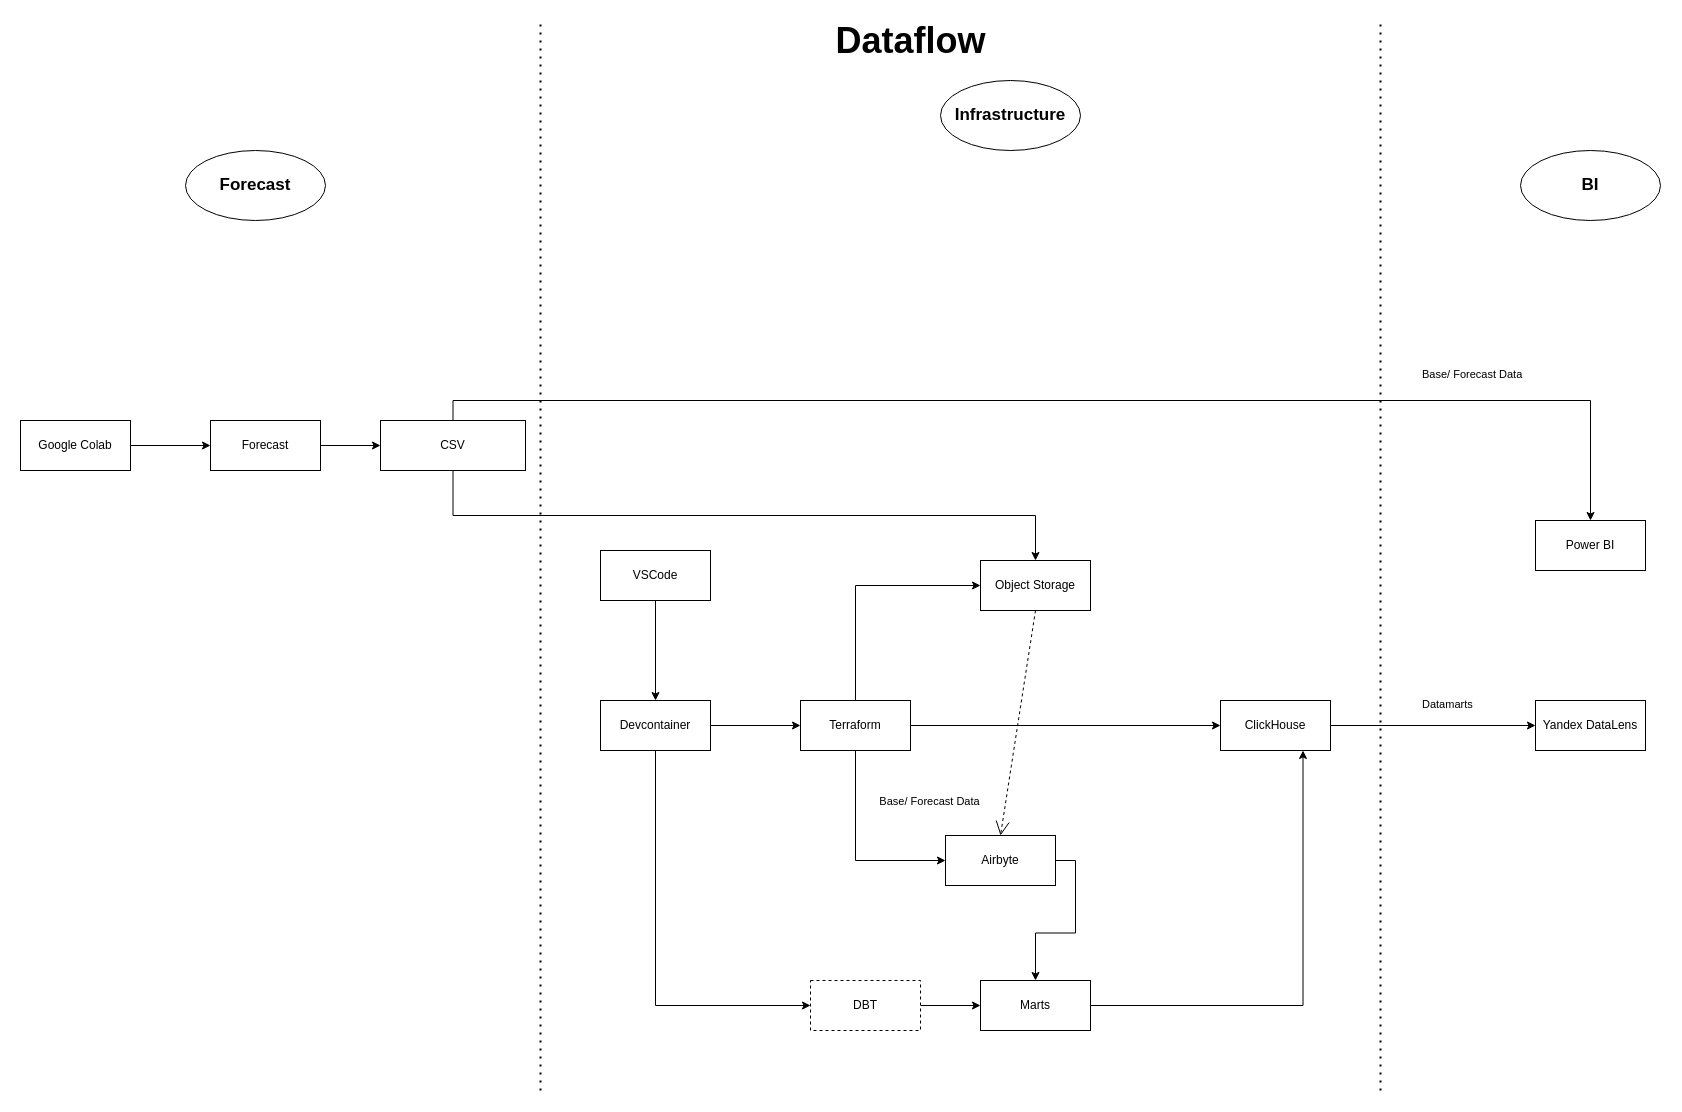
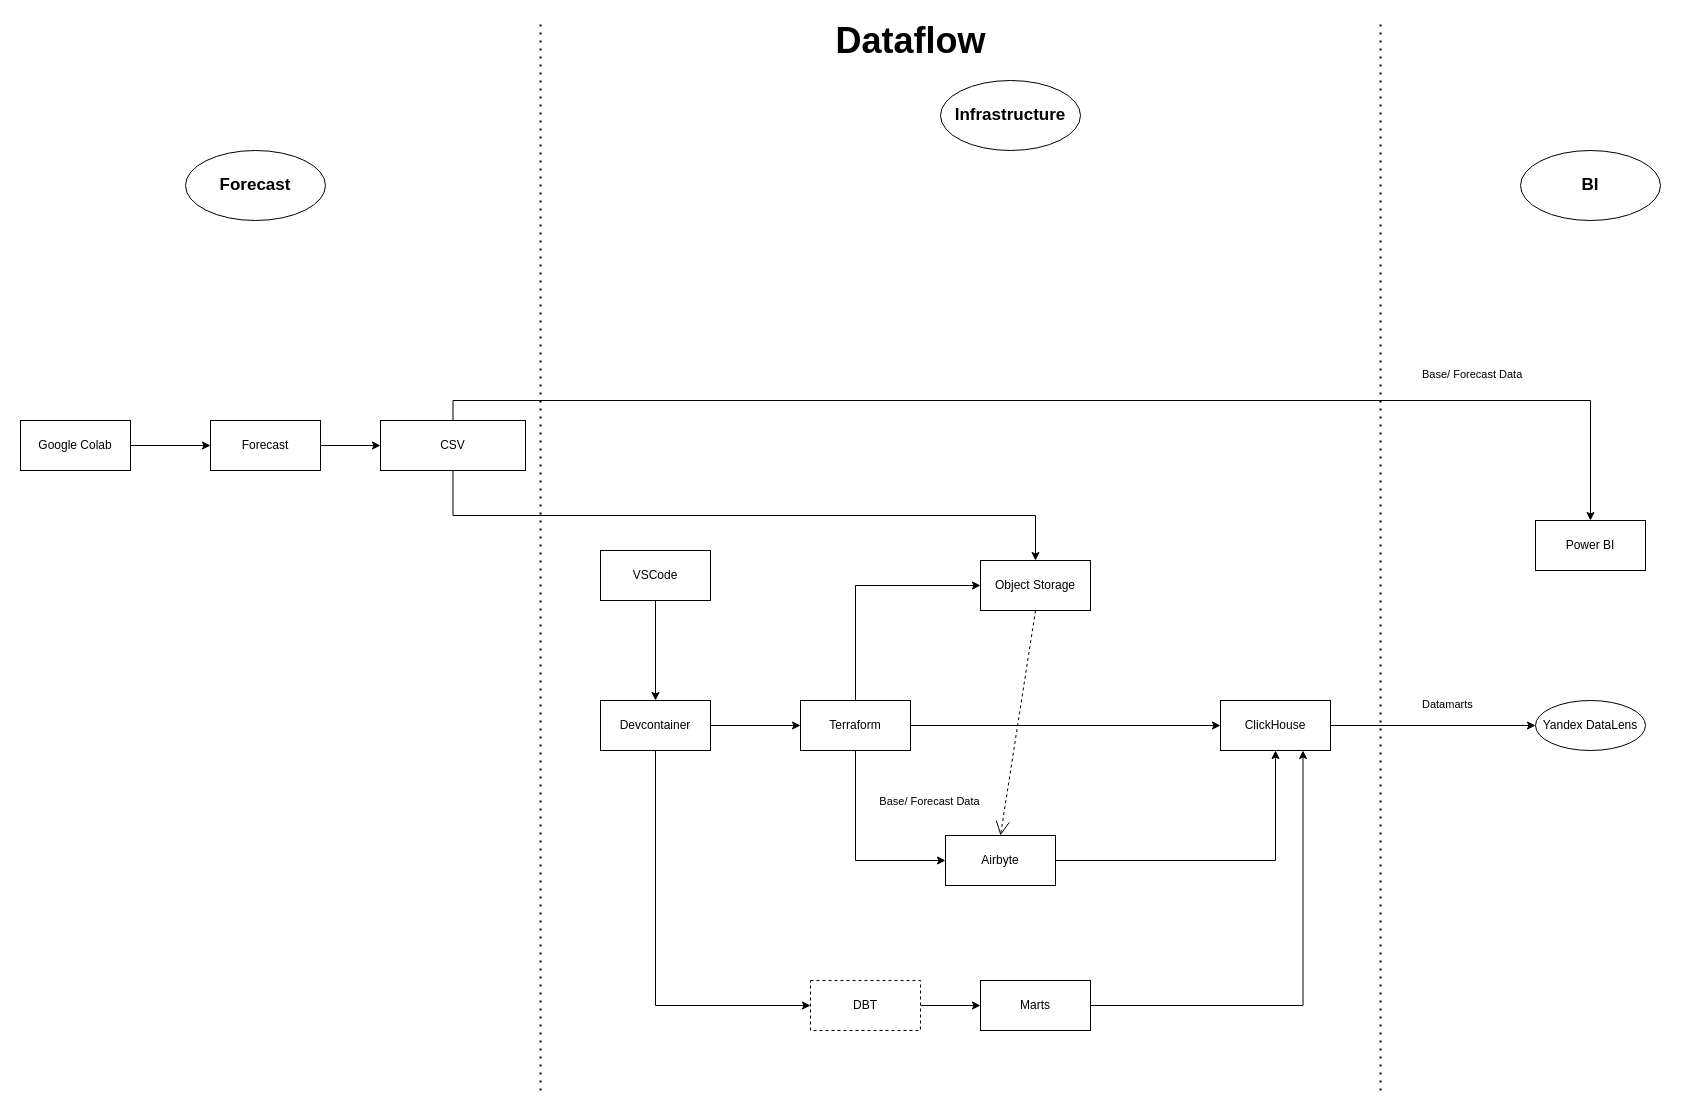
node "Yandex DataLens": shape rectangle -> ellipse
edge "Airbyte" -> "Marts": now "Airbyte" -> "ClickHouse"
